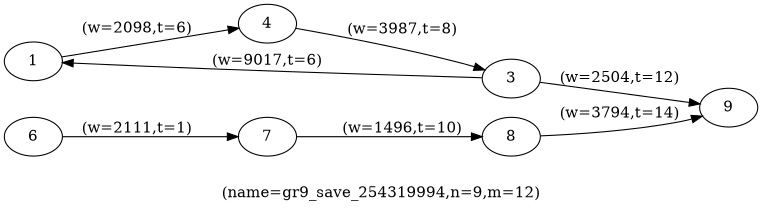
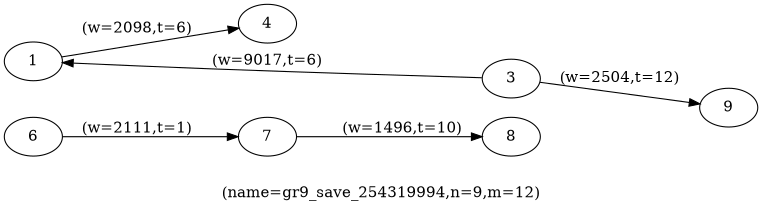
edge "4" -> "3": removed, label "(w=3987,t=8)"
edge "8" -> "9": removed, label "(w=3794,t=14)"
